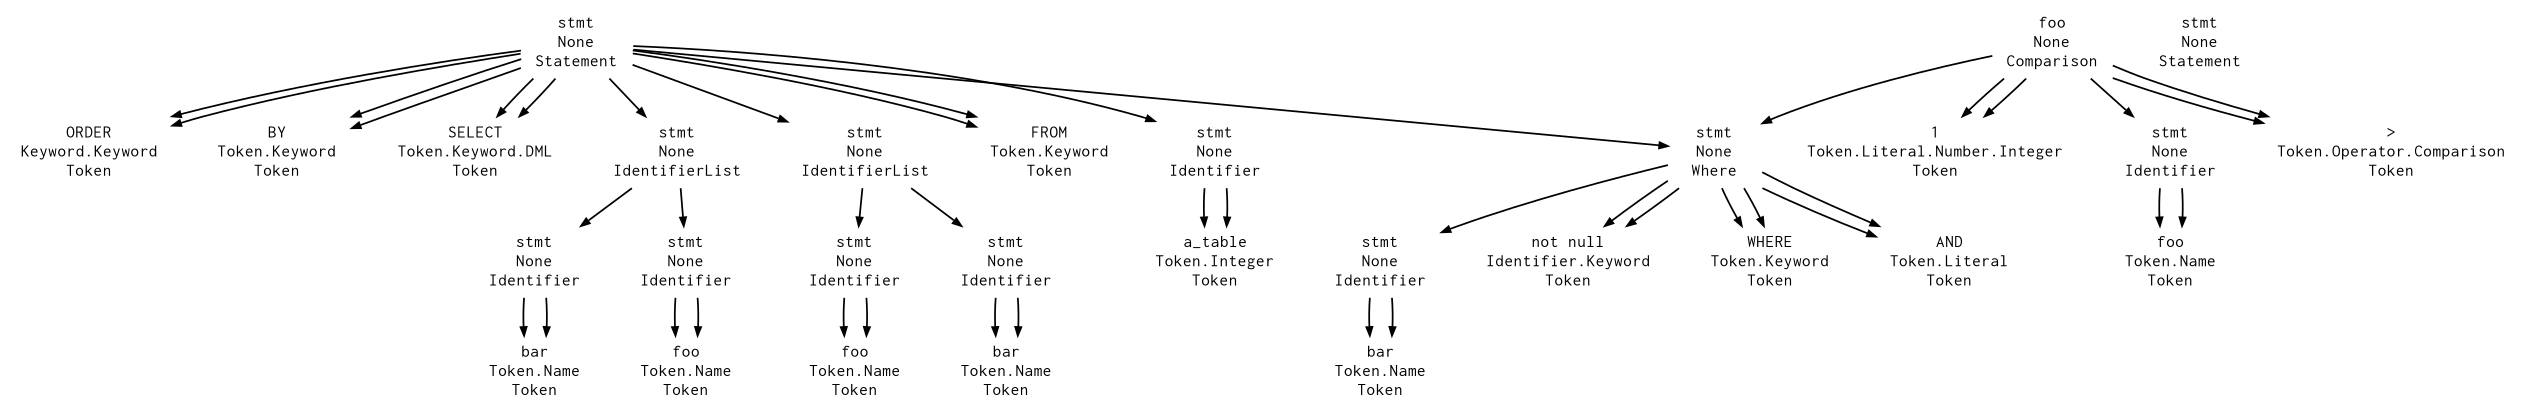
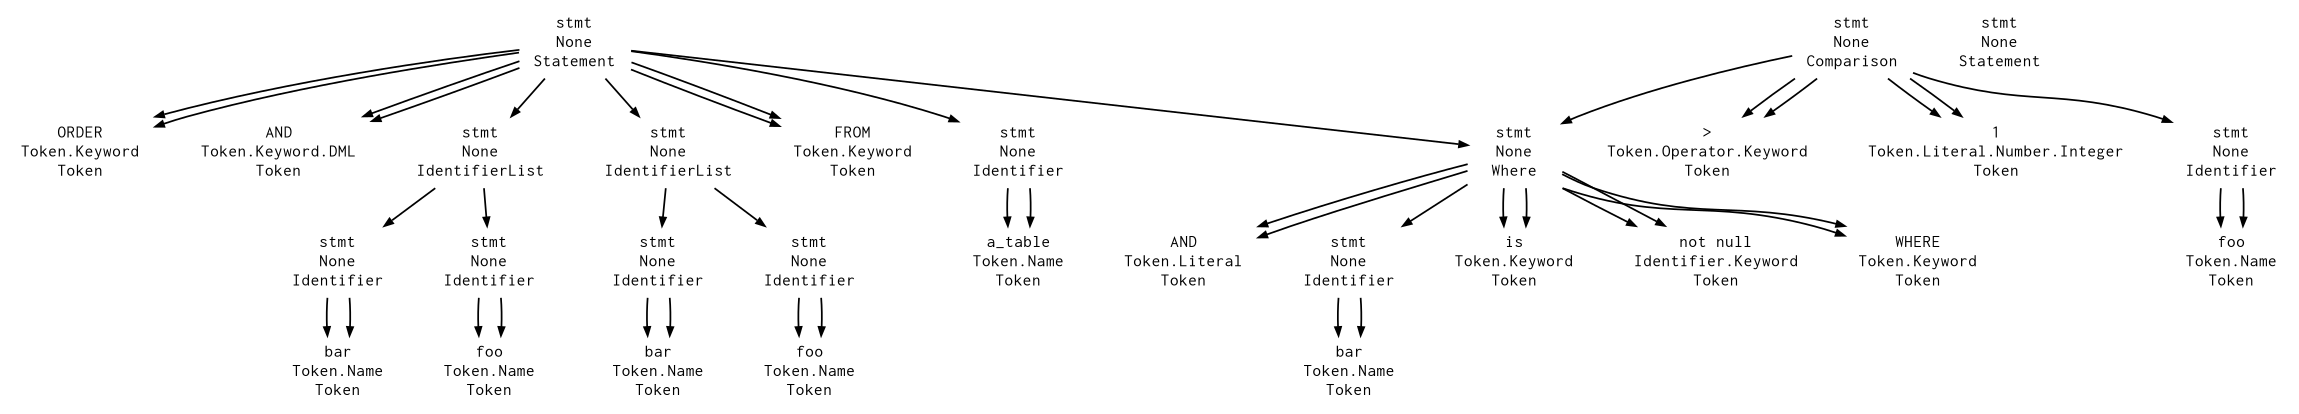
node "foo None Comparison": label "foo None Comparison" -> "stmt None Comparison"
node "ORDER Keyword.Keyword Token": label "ORDER Keyword.Keyword Token" -> "ORDER Token.Keyword Token"
node "BY Token.Keyword Token": removed
node "SELECT Token.Keyword.DML Token": label "SELECT Token.Keyword.DML Token" -> "AND Token.Keyword.DML Token"
node "> Token.Operator.Comparison Token": label "> Token.Operator.Comparison Token" -> "> Token.Operator.Keyword Token"
node "a_table Token.Integer Token": label "a_table Token.Integer Token" -> "a_table Token.Name Token"
node "is Token.Keyword Token": added
